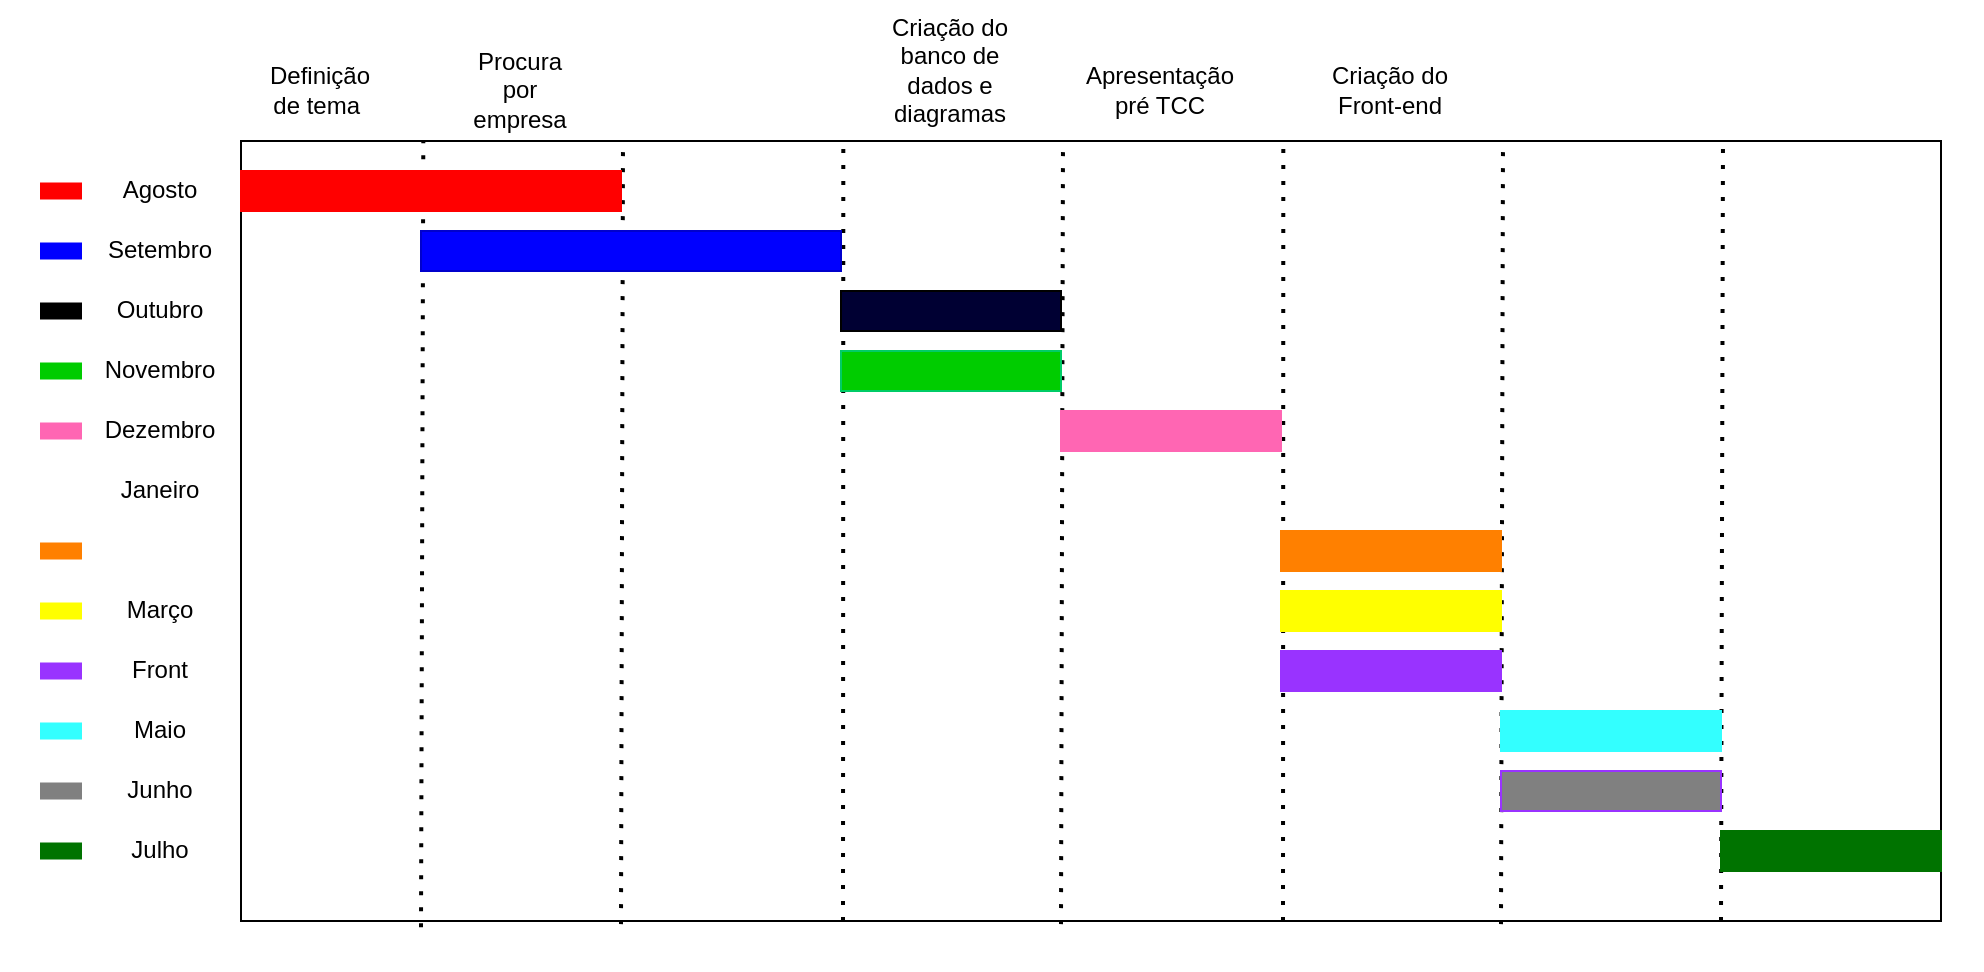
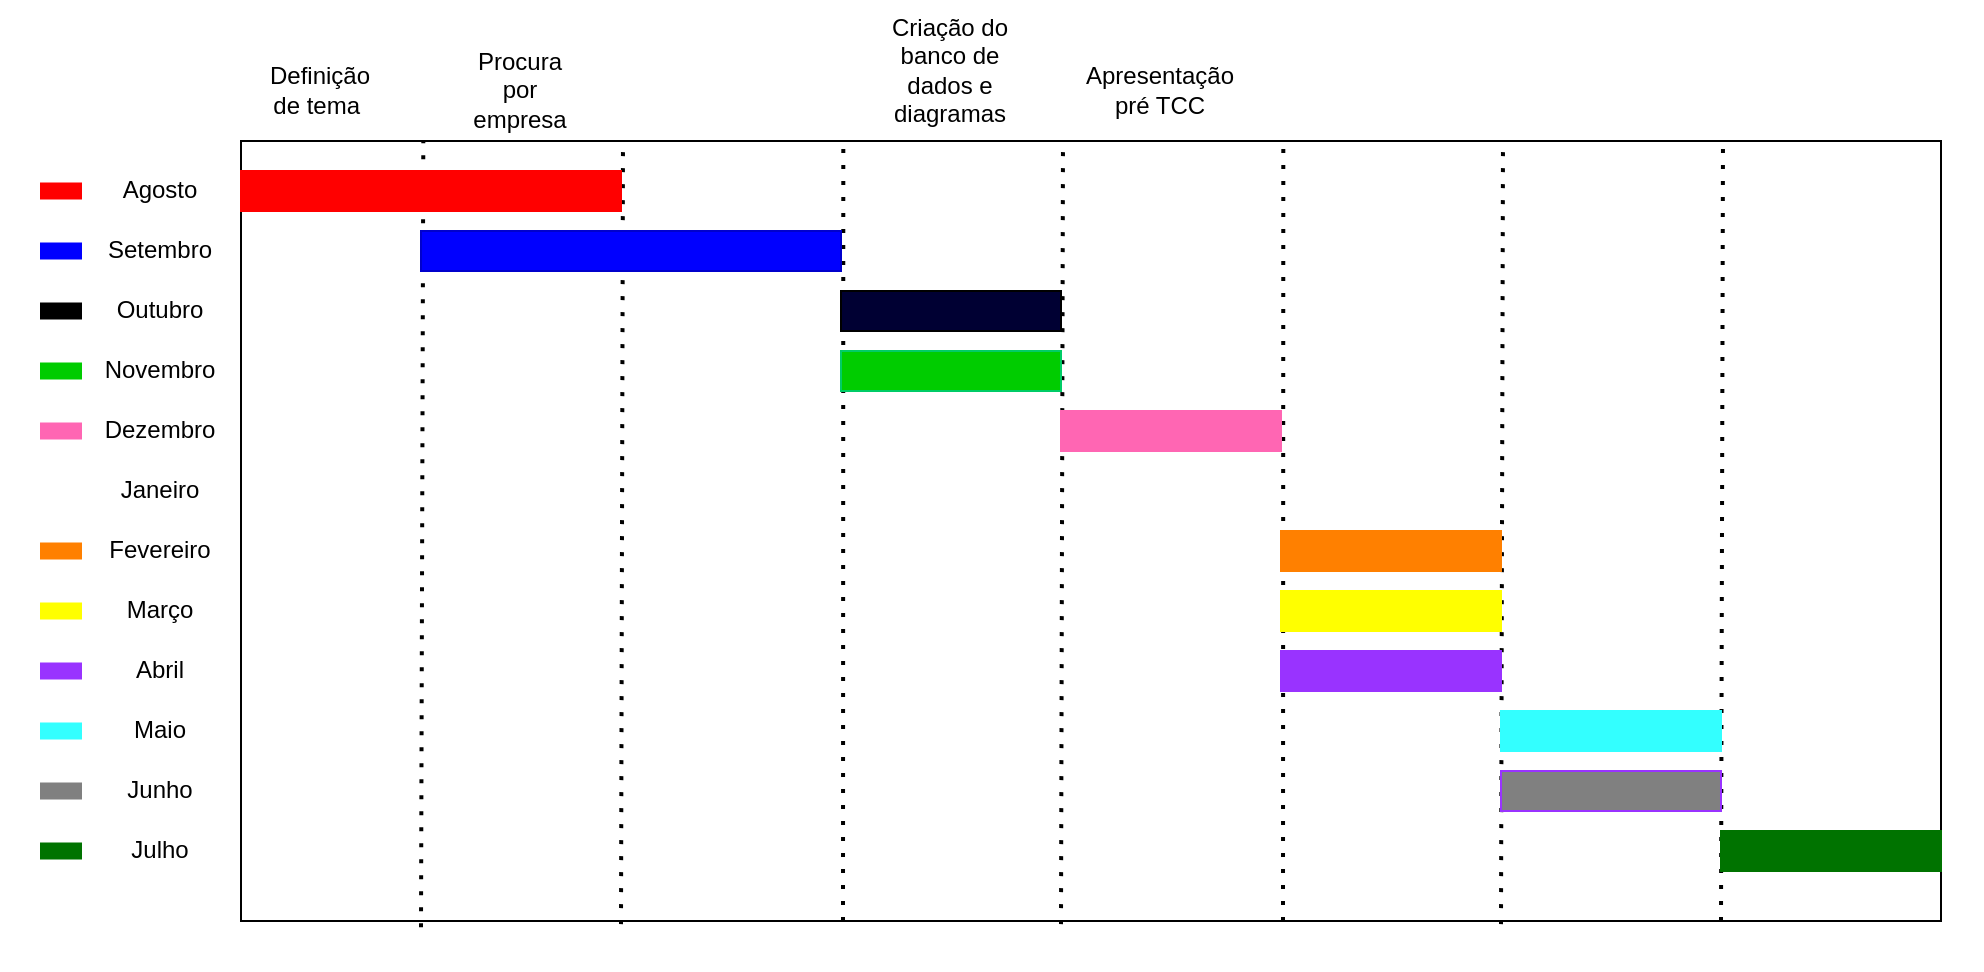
node "Criação do Front-end": removed
node "Fevereiro": added
node "Front": label "Front" -> "Abril"
